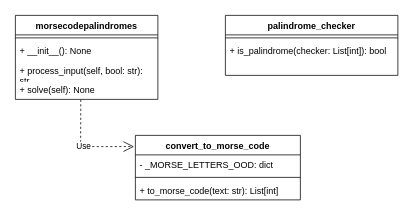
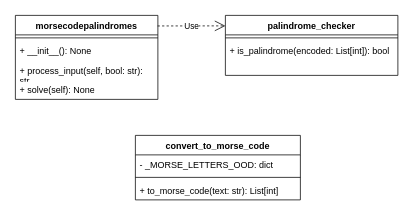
edge "morsecodepalindromes" -> "palindrome_checker": added, label "Use"
node "+ is_palindrome(checker: List[int]): bool": label "+ is_palindrome(checker: List[int]): bool" -> "+ is_palindrome(encoded: List[int]): bool"
edge "+ solve(self): None" -> "convert_to_morse_code": removed, label "Use"
